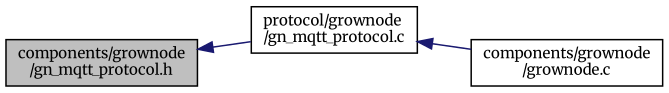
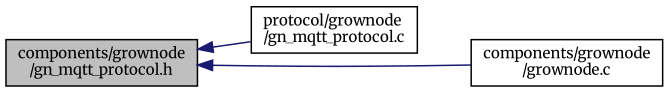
edge "components/grownode /grownode.c" -> "protocol/grownode /gn_mqtt_protocol.c": now "components/grownode /grownode.c" -> "components/grownode /gn_mqtt_protocol.h"
